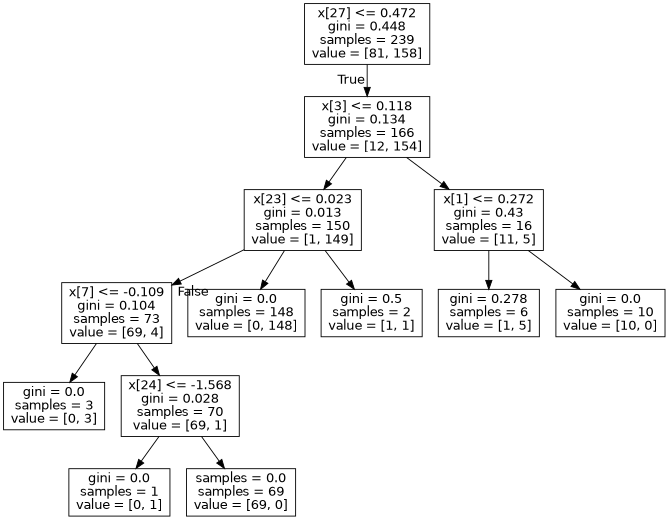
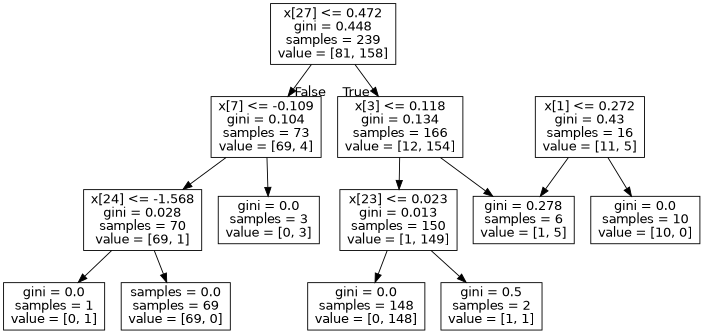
edge "x[3] <= 0.118 gini = 0.134 samples = 166 value = [12, 154]" -> "x[1] <= 0.272 gini = 0.43 samples = 16 value = [11, 5]": now "x[3] <= 0.118 gini = 0.134 samples = 166 value = [12, 154]" -> "gini = 0.278 samples = 6 value = [1, 5]"
edge "x[23] <= 0.023 gini = 0.013 samples = 150 value = [1, 149]" -> "x[7] <= -0.109 gini = 0.104 samples = 73 value = [69, 4]": now "x[27] <= 0.472 gini = 0.448 samples = 239 value = [81, 158]" -> "x[7] <= -0.109 gini = 0.104 samples = 73 value = [69, 4]"
